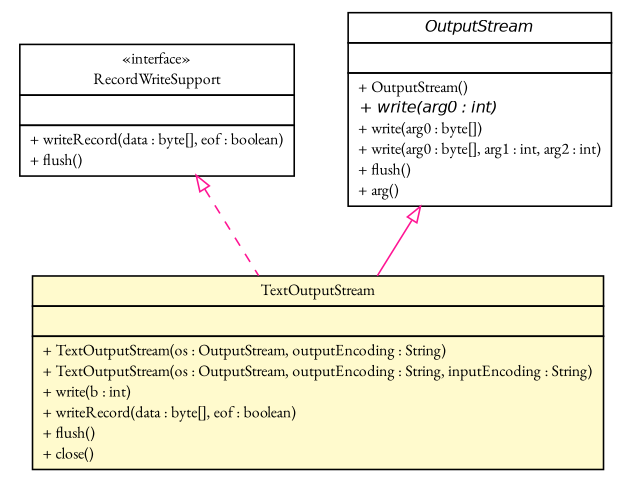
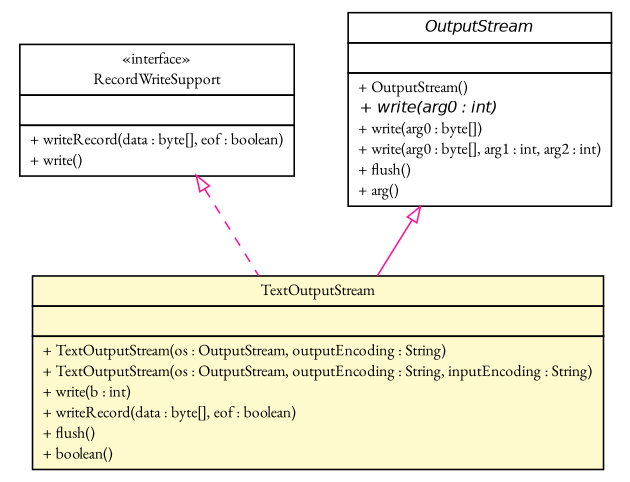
node "RecordWriteSupport": text "+ flush()" -> "+ write()"
node "TextOutputStream": text "+ close()" -> "+ boolean()"
